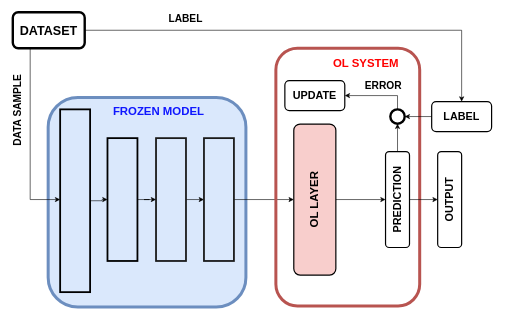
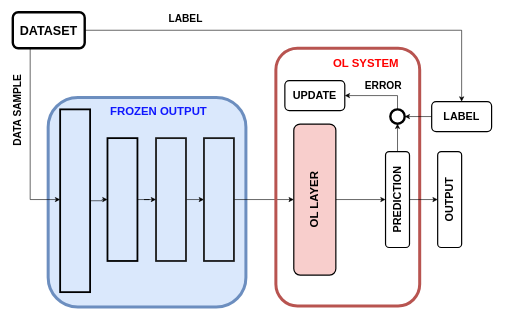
node "FROZEN MODEL": label "FROZEN MODEL" -> "FROZEN OUTPUT"
